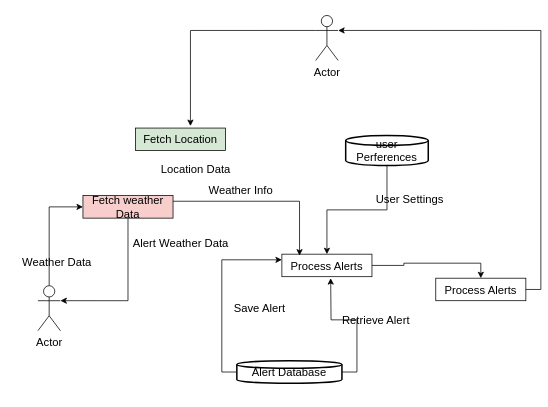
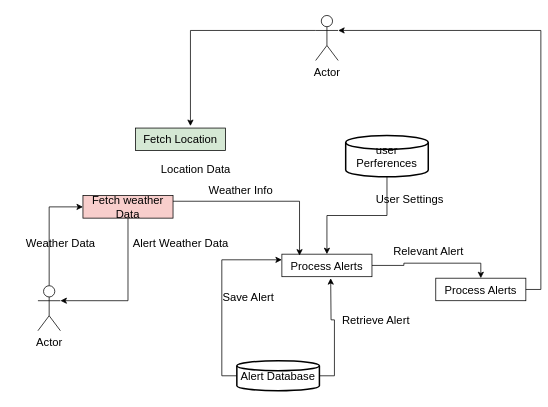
node "user Perferences": size 83x30 -> 83x41
node "Relevant Alert": added
node "Weather Data": moved (57, 261) -> (60, 243)
node "Save Alert": moved (259, 308) -> (248, 297)
node "Alert Database": size 105x23 -> 83x30
